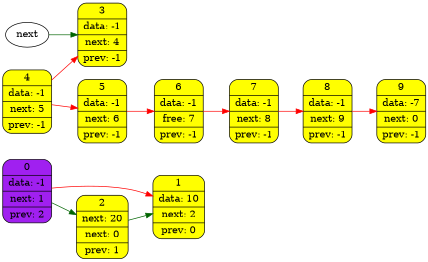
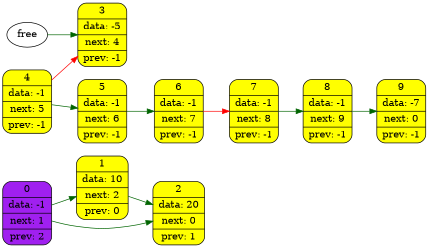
node "3": text "data: -1" -> "data: -5"
node "next": label "next" -> "free"
edge "4" -> "5": color red -> darkgreen
edge "5" -> "6": color red -> darkgreen
edge "7" -> "8": color red -> darkgreen
edge "8" -> "9": color red -> darkgreen
node "6": text "free: 7" -> "next: 7"
edge "0" -> "1": color red -> darkgreen
edge "2" -> "1": reversed
node "2": text "next: 20" -> "data: 20"
